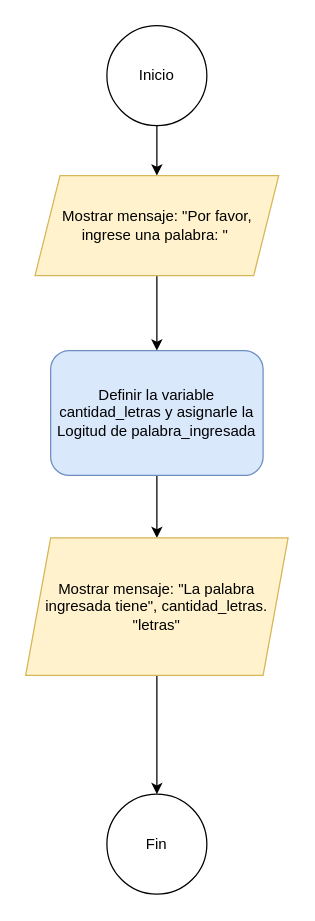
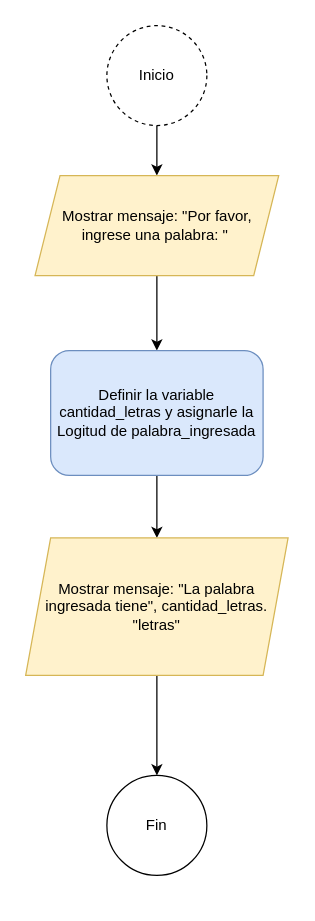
node "Inicio": style solid -> dashed
node "Fin": moved (157, 844) -> (157, 826)
